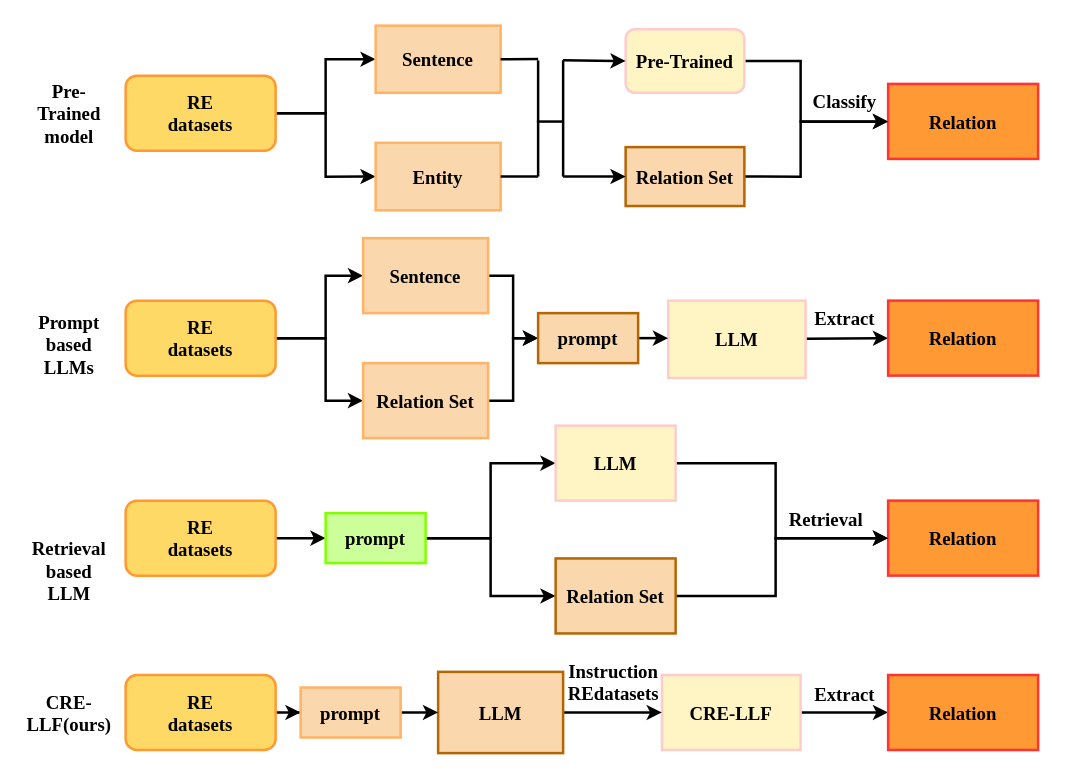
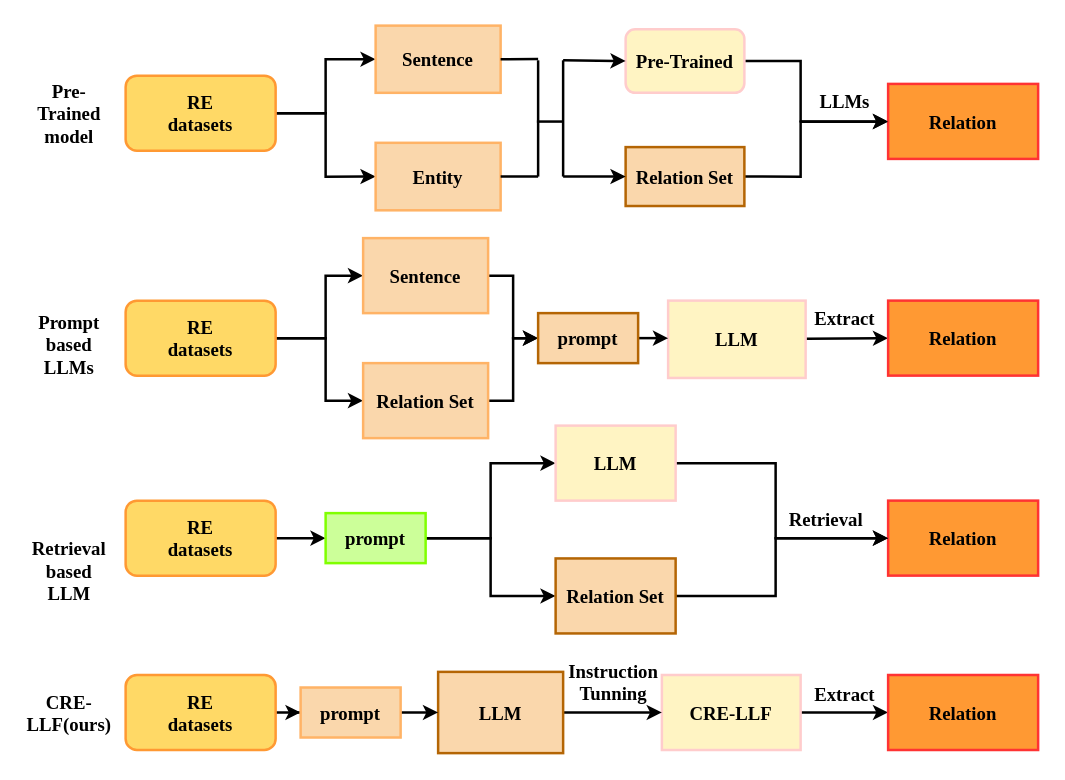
node "Classify": label "Classify" -> "LLMs"
node "Instruction REdatasets": label "Instruction REdatasets" -> "Instruction Tunning"
